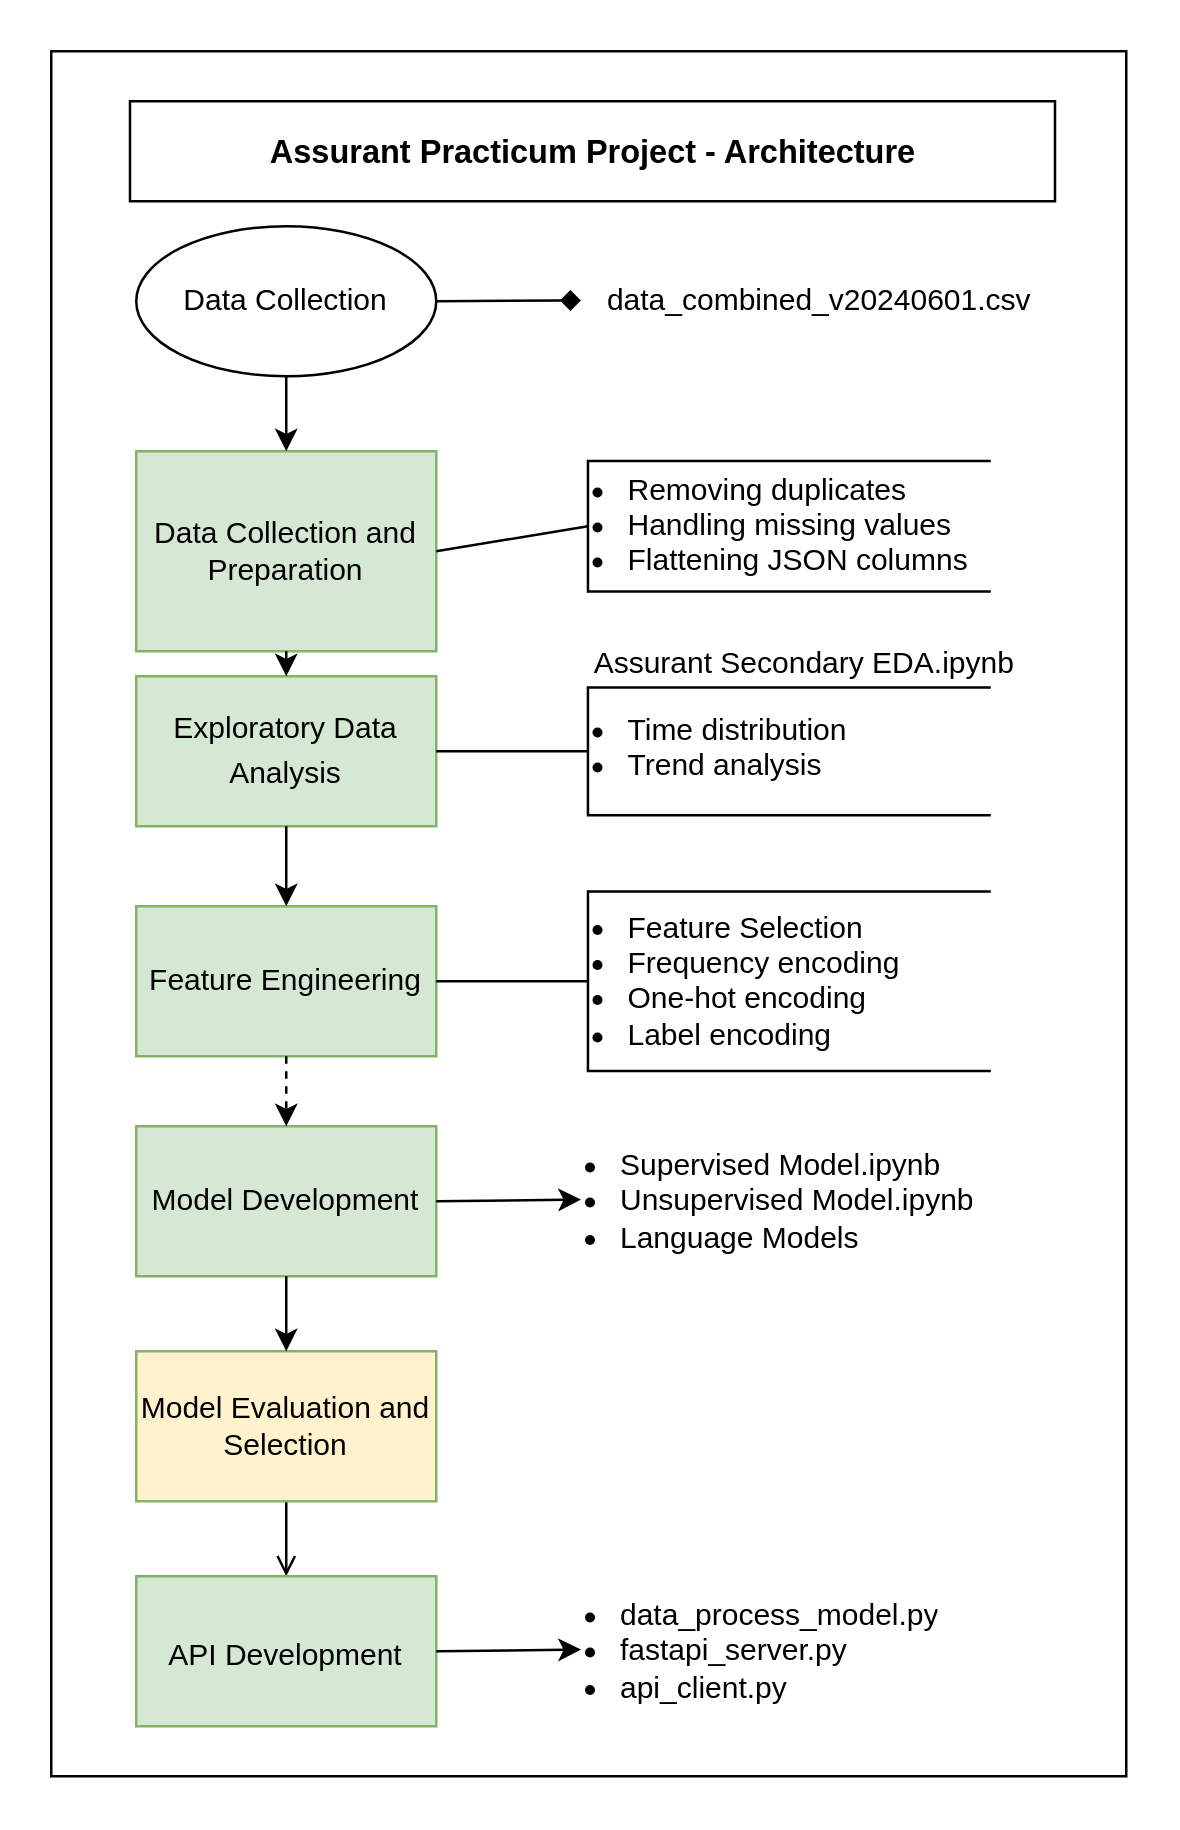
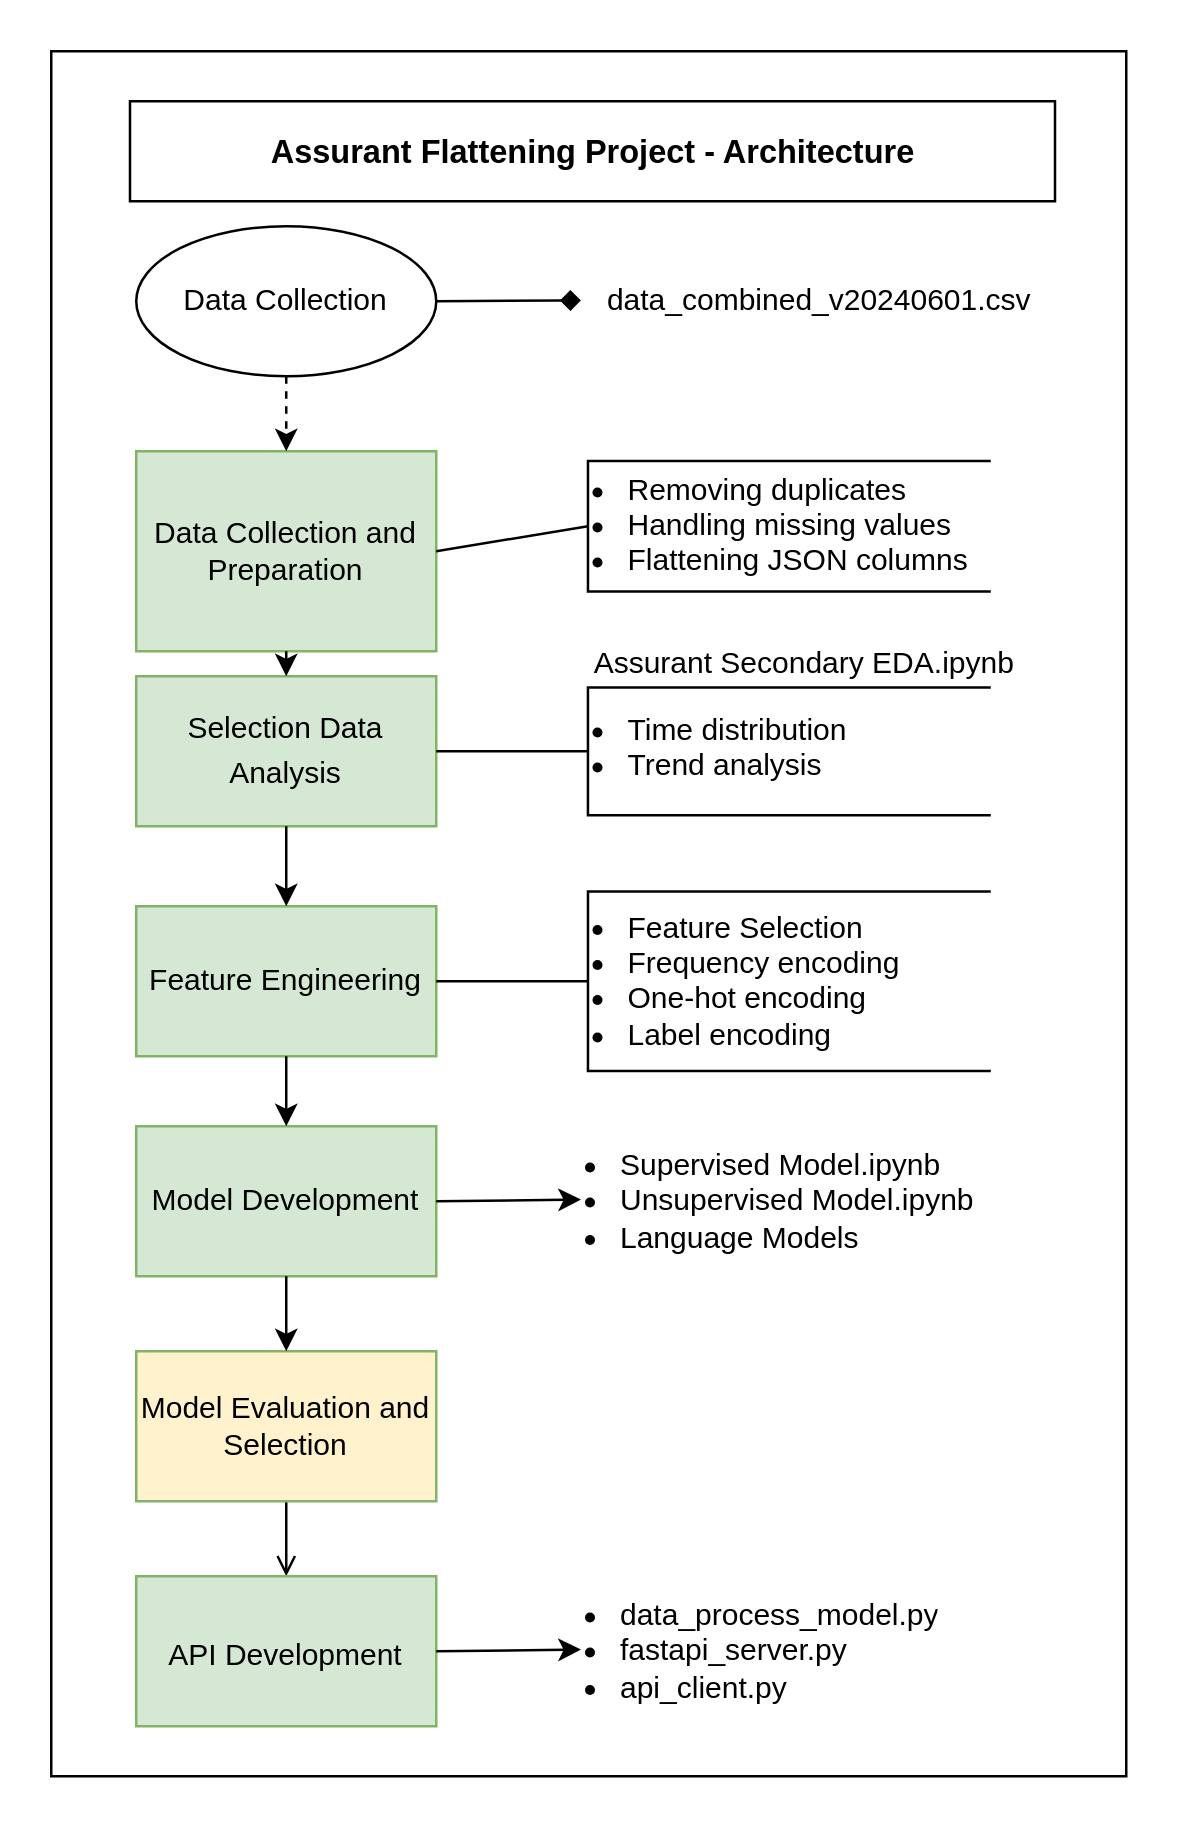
node "Assurant Practicum Project - Architecture": label "Assurant Practicum Project - Architecture" -> "Assurant Flattening Project - Architecture"
edge "Data Collection" -> "Data Collection and Preparation": style solid -> dashed
node "Exploratory Data Analysis": label "Exploratory Data Analysis" -> "Selection Data Analysis"
edge "Feature Engineering" -> "Model Development": style dashed -> solid
